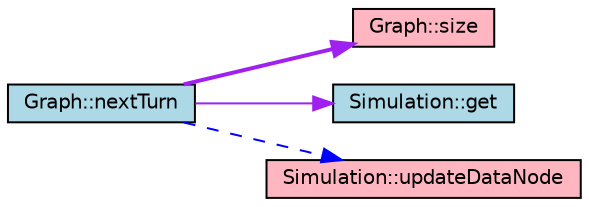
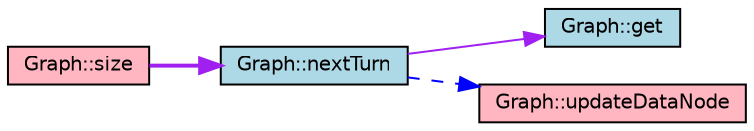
edge "Graph::nextTurn" -> "Graph::size": reversed
node "Simulation::get": label "Simulation::get" -> "Graph::get"
node "Simulation::updateDataNode": label "Simulation::updateDataNode" -> "Graph::updateDataNode"
